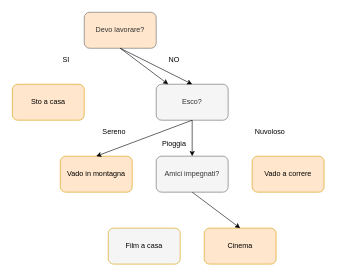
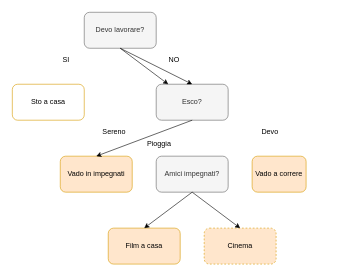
node "Devo lavorare?": fillcolor #ffe6cc -> #f5f5f5
node "Sto a casa": fillcolor #ffe6cc -> #ffffff
node "Nuvoloso": label "Nuvoloso" -> "Devo"
node "Pioggia": moved (174, 144) -> (159, 144)
edge "Esco?" -> "Amici impegnati?": removed
node "Vado in montagna": label "Vado in montagna" -> "Vado in impegnati"
node "Vado a correre": size 72x36 -> 54x36
edge "Amici impegnati?" -> "Film a casa": added
node "Film a casa": fillcolor #f5f5f5 -> #ffe6cc
node "Cinema": style solid -> dashed
